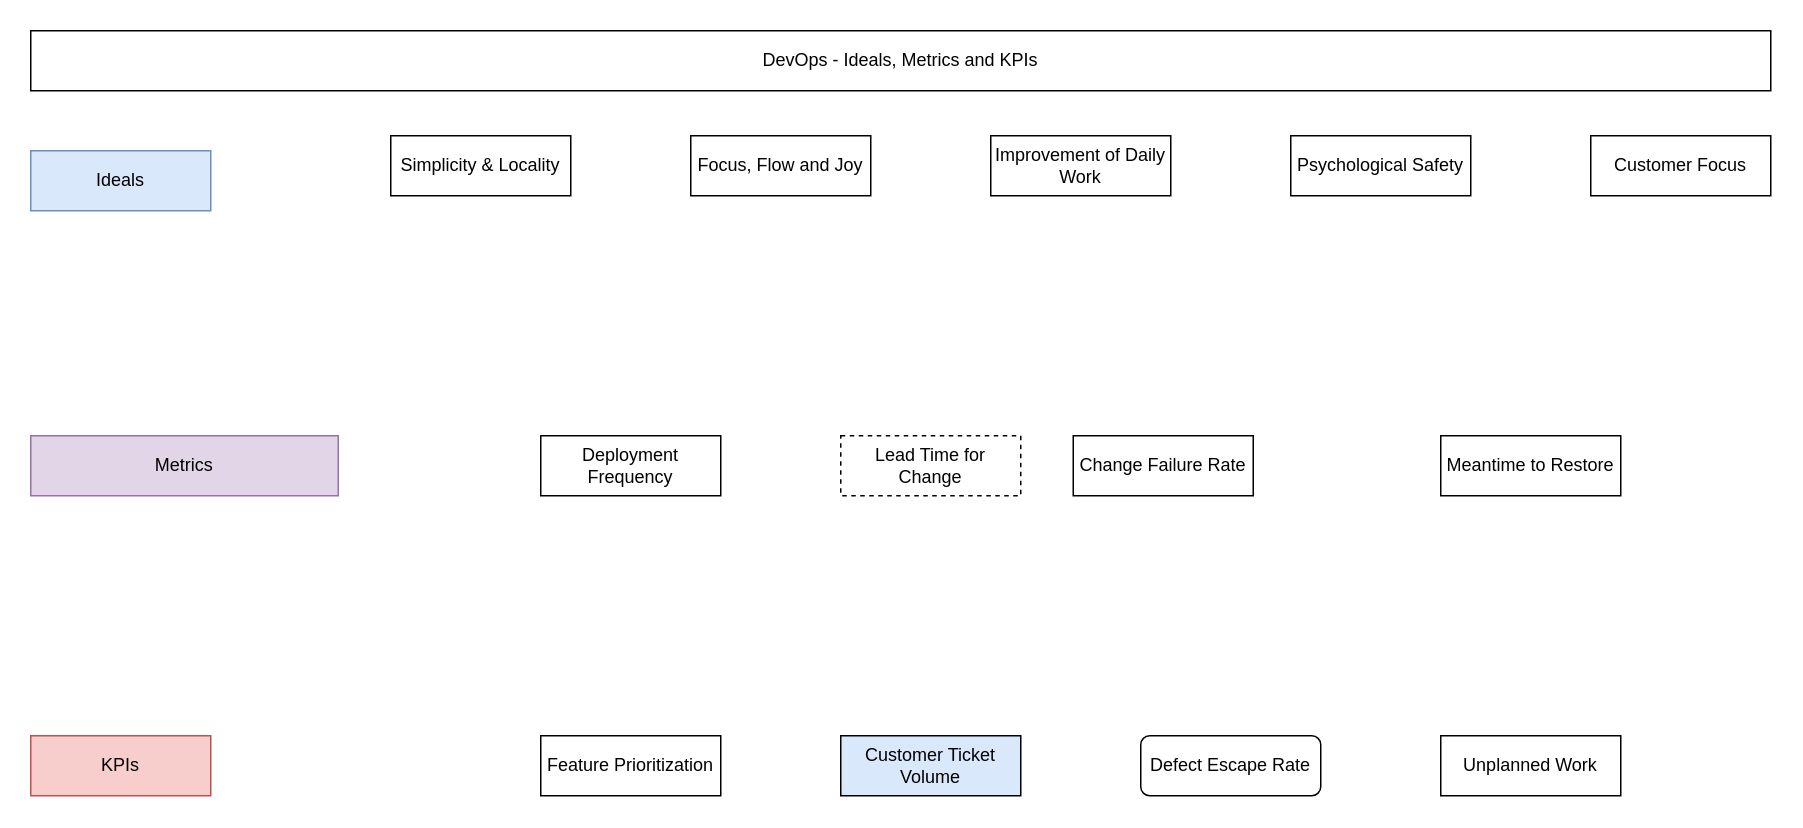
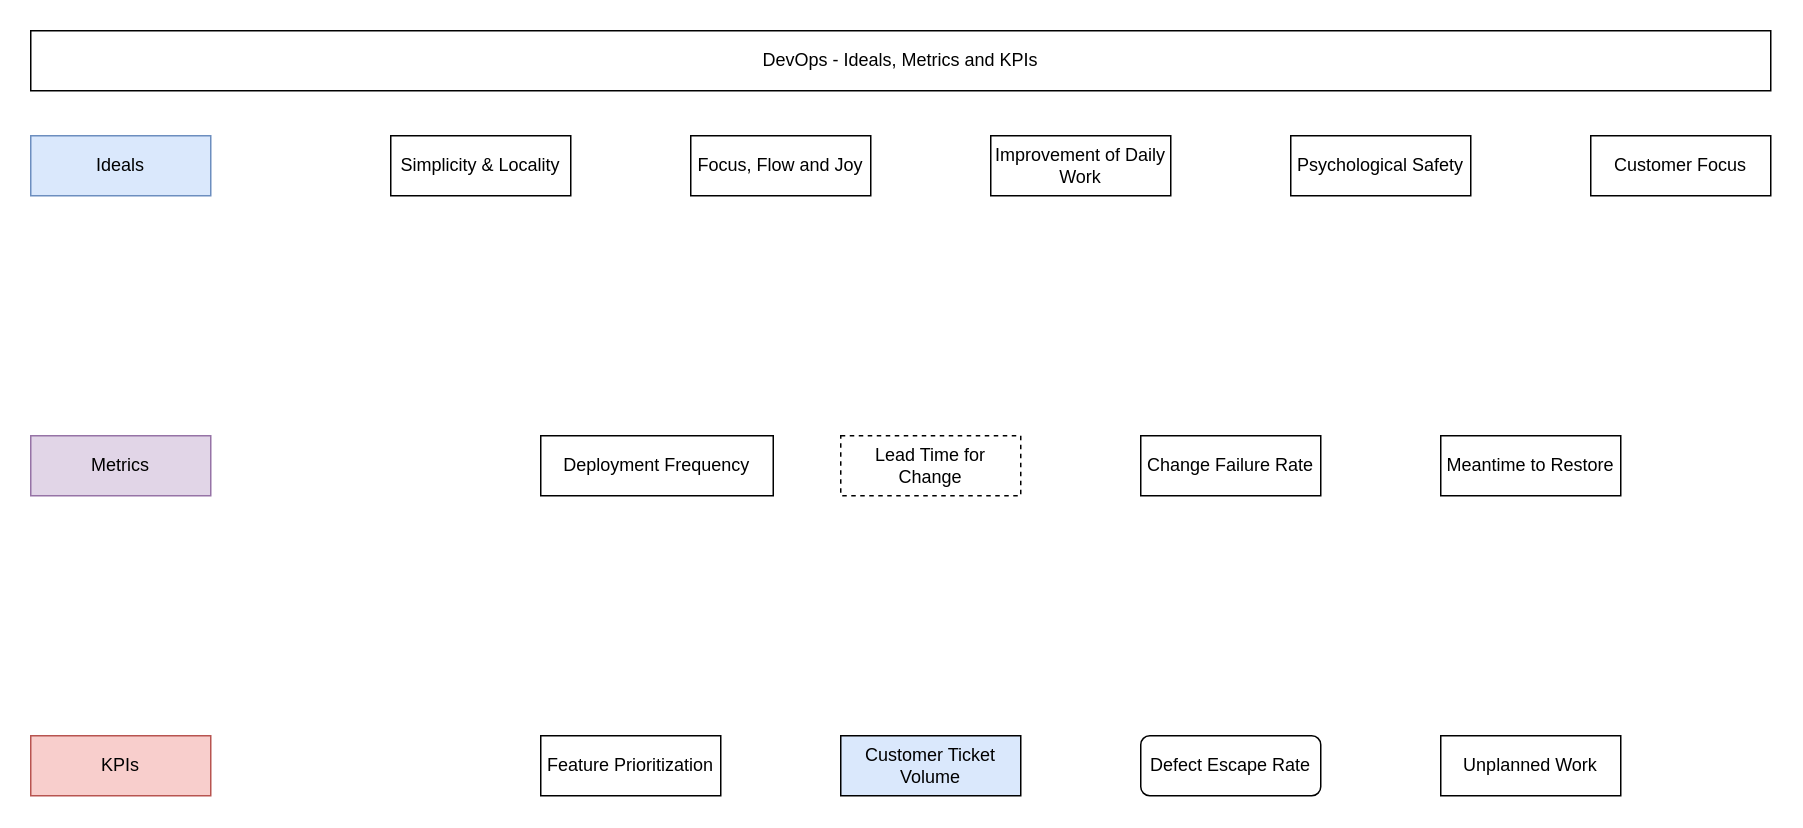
node "Ideals": moved (121, 181) -> (121, 166)
node "Metrics": size 308x60 -> 180x60
node "Deployment Frequency": size 180x60 -> 233x60
node "Change Failure Rate": moved (1163, 466) -> (1231, 466)
